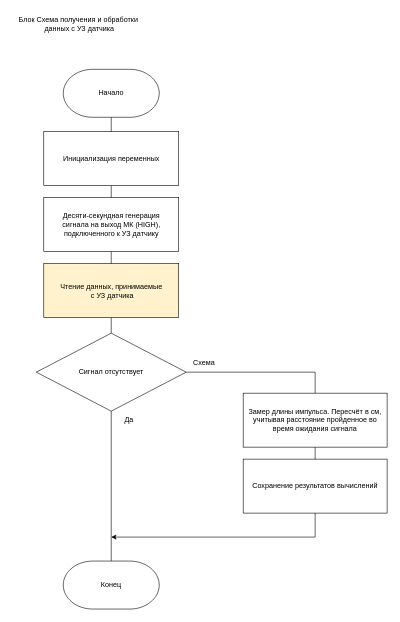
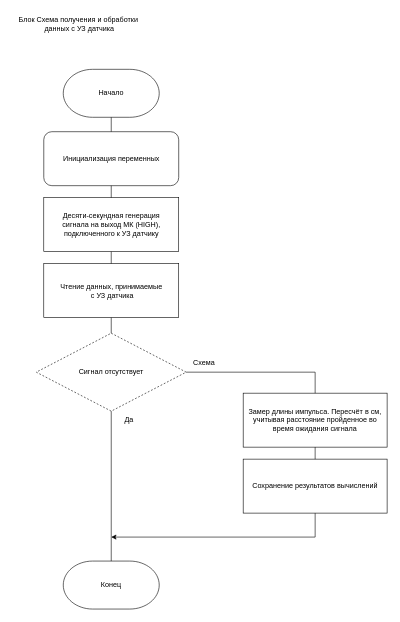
node "Инициализация переменных": shape rectangle -> rounded rectangle
node "Чтение данных, принимаемые с УЗ датчика": fillcolor #fff2cc -> #ffffff
node "Сигнал отсутствует": style solid -> dashed
